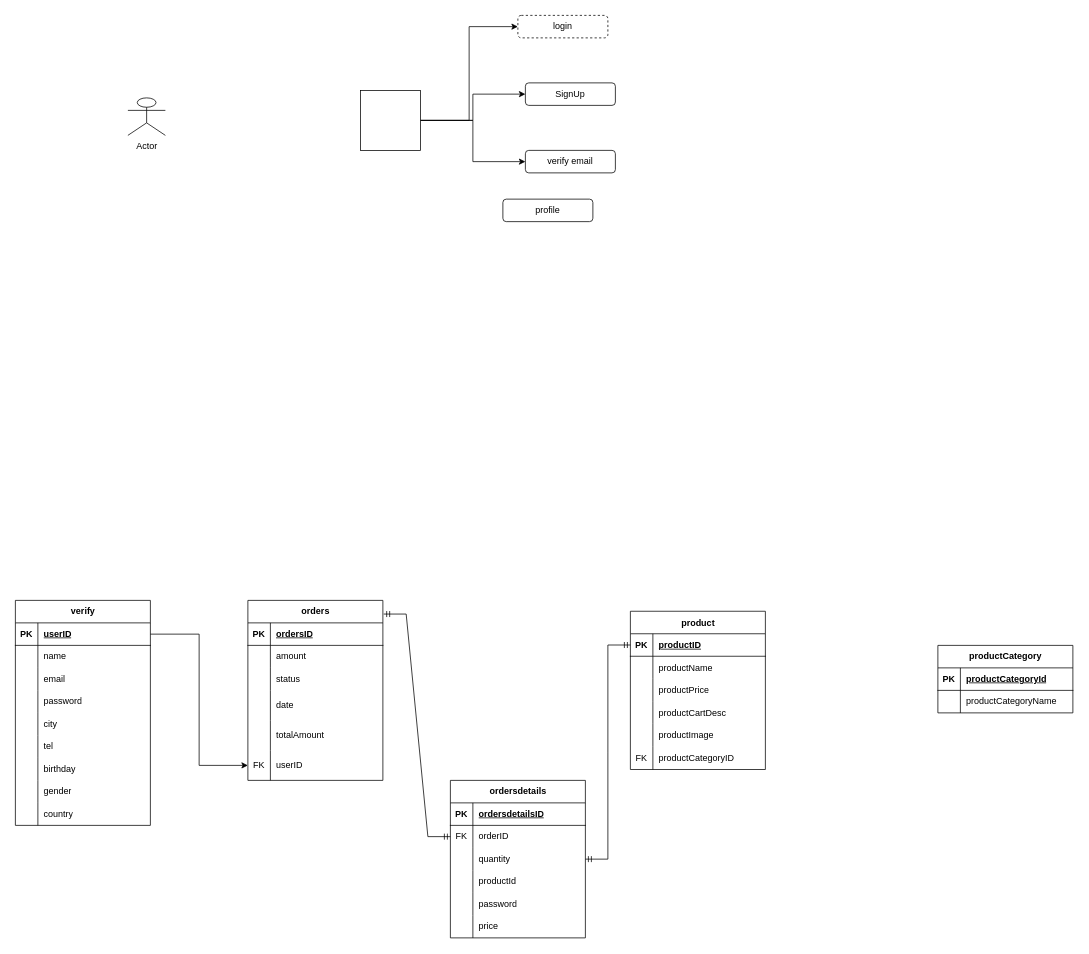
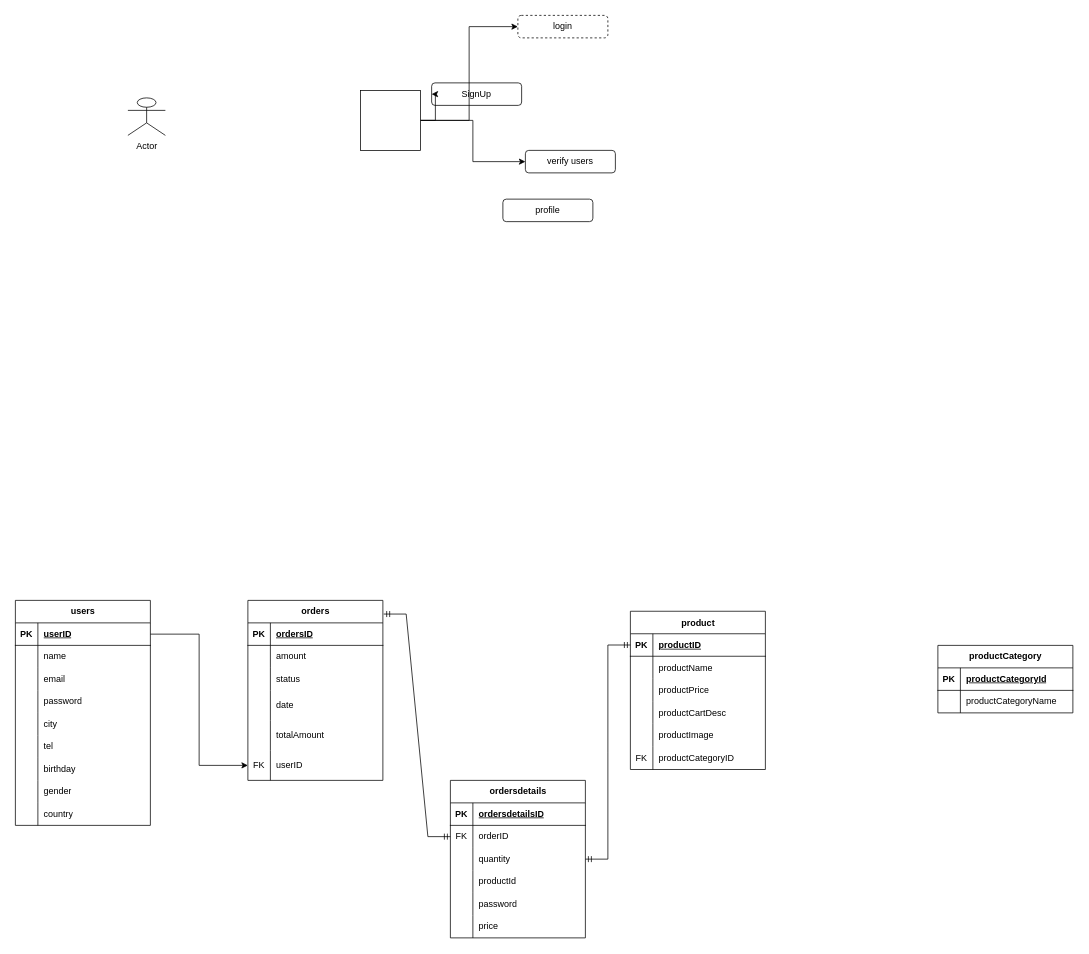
node "SignUp": moved (570, 94) -> (477, 94)
node "verify email": label "verify email" -> "verify users"
node "verify": label "verify" -> "users"
